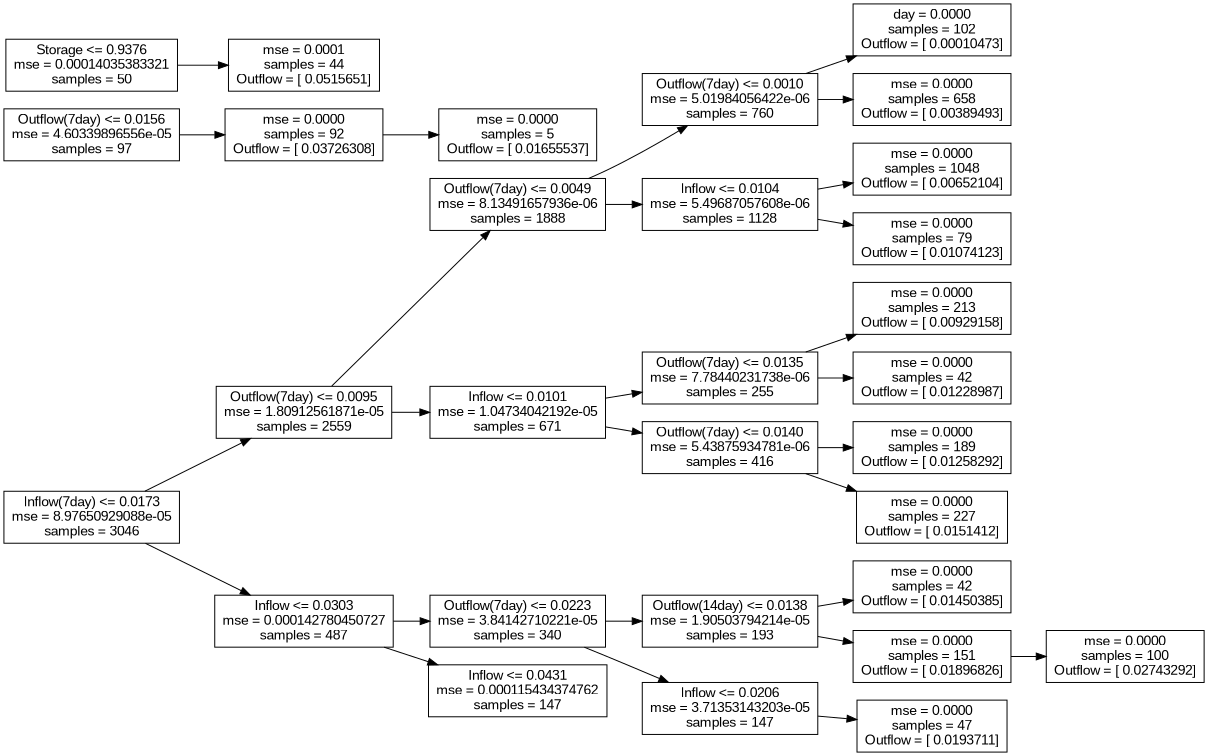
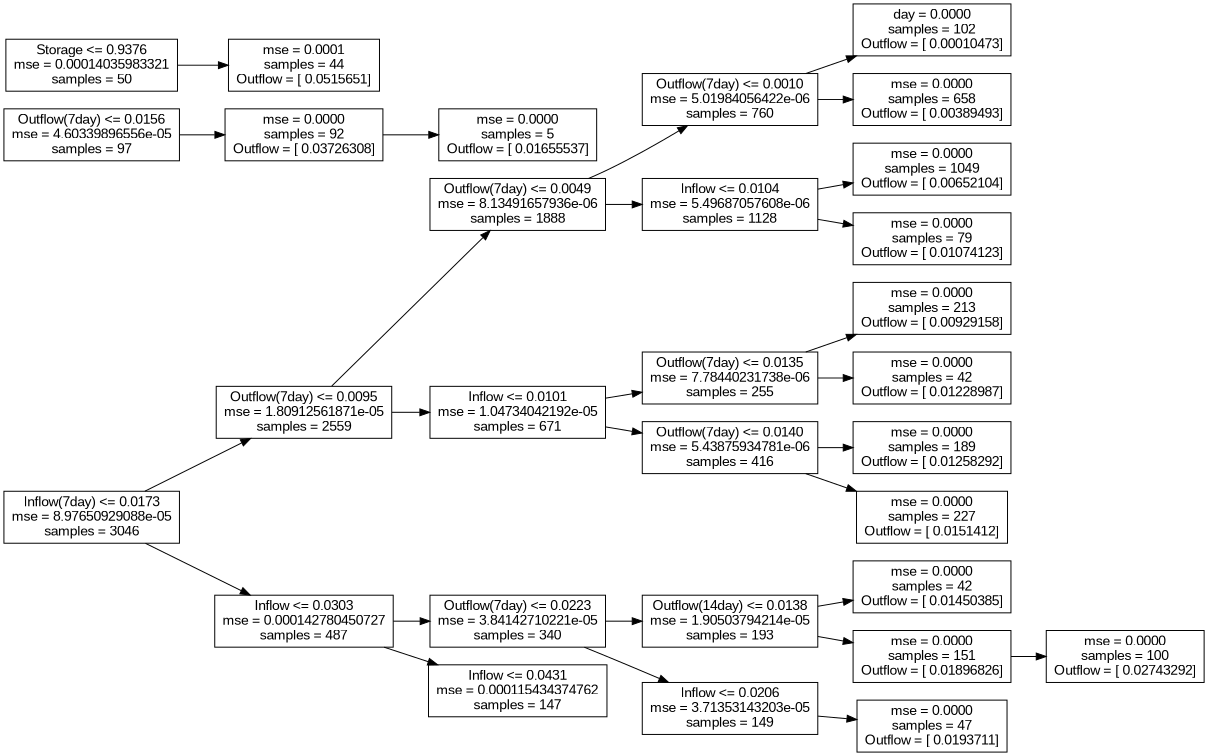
node "Storage <= 0.9376 mse = 0.00014035383321 samples = 50": label "Storage <= 0.9376 mse = 0.00014035383321 samples = 50" -> "Storage <= 0.9376 mse = 0.00014035983321 samples = 50"
node "mse = 0.0000 samples = 1048 Outflow = [ 0.00652104]": label "mse = 0.0000 samples = 1048 Outflow = [ 0.00652104]" -> "mse = 0.0000 samples = 1049 Outflow = [ 0.00652104]"
node "Inflow <= 0.0206 mse = 3.71353143203e-05 samples = 147": label "Inflow <= 0.0206 mse = 3.71353143203e-05 samples = 147" -> "Inflow <= 0.0206 mse = 3.71353143203e-05 samples = 149"
